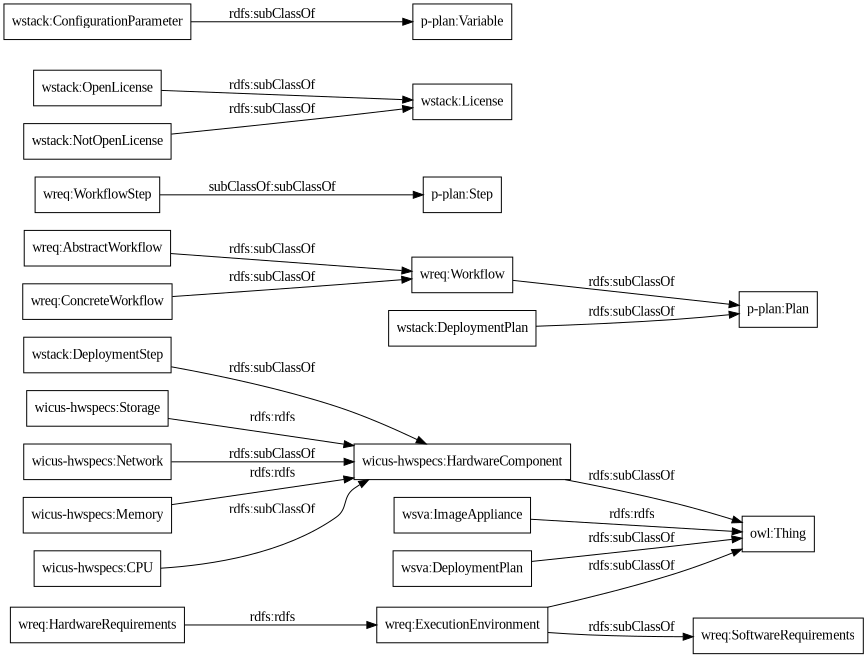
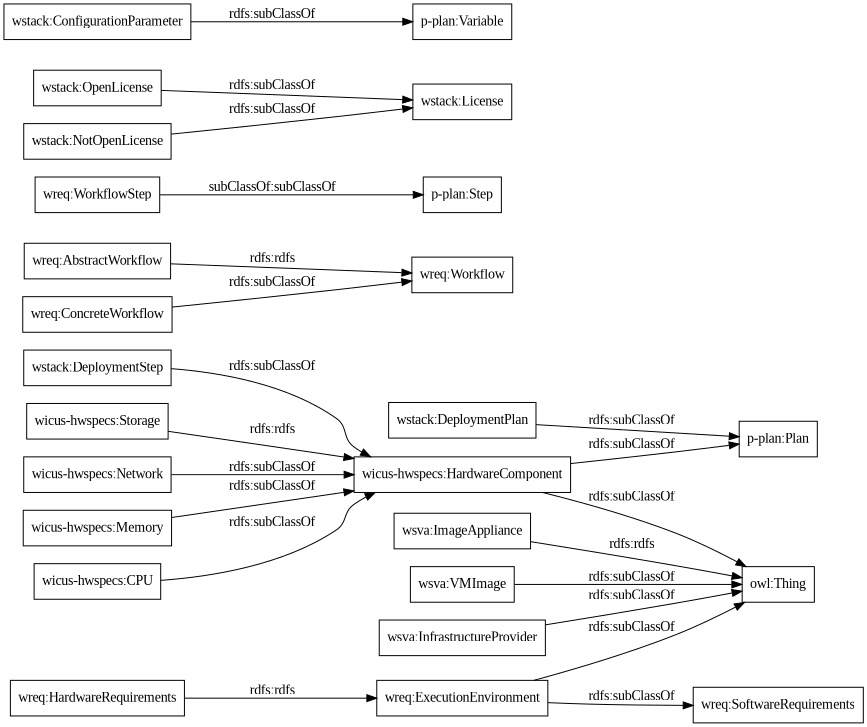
edge "wreq:AbstractWorkflow" -> "wreq:Workflow": label "rdfs:subClassOf" -> "rdfs:rdfs"
edge "wreq:Workflow" -> "p-plan:Plan": now "wicus-hwspecs:HardwareComponent" -> "p-plan:Plan"
edge "wicus-hwspecs:Memory" -> "wicus-hwspecs:HardwareComponent": label "rdfs:rdfs" -> "rdfs:subClassOf"
node "wsva:DeploymentPlan": label "wsva:DeploymentPlan" -> "wsva:VMImage"
node "wsva:InfrastructureProvider": added
